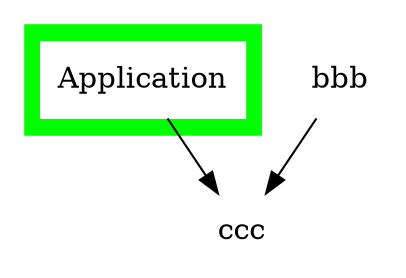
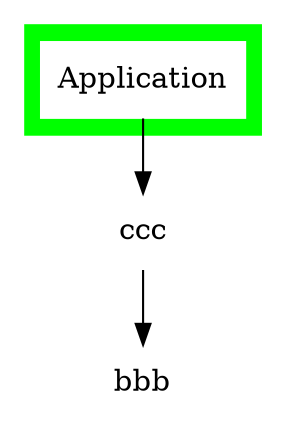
edge "bbb" -> "ccc": reversed
